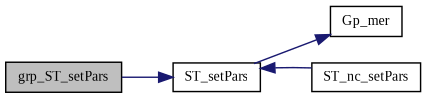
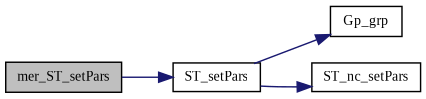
node "Gp_mer": label "Gp_mer" -> "Gp_grp"
edge "ST_nc_setPars" -> "ST_setPars": reversed
node "grp_ST_setPars": label "grp_ST_setPars" -> "mer_ST_setPars"
